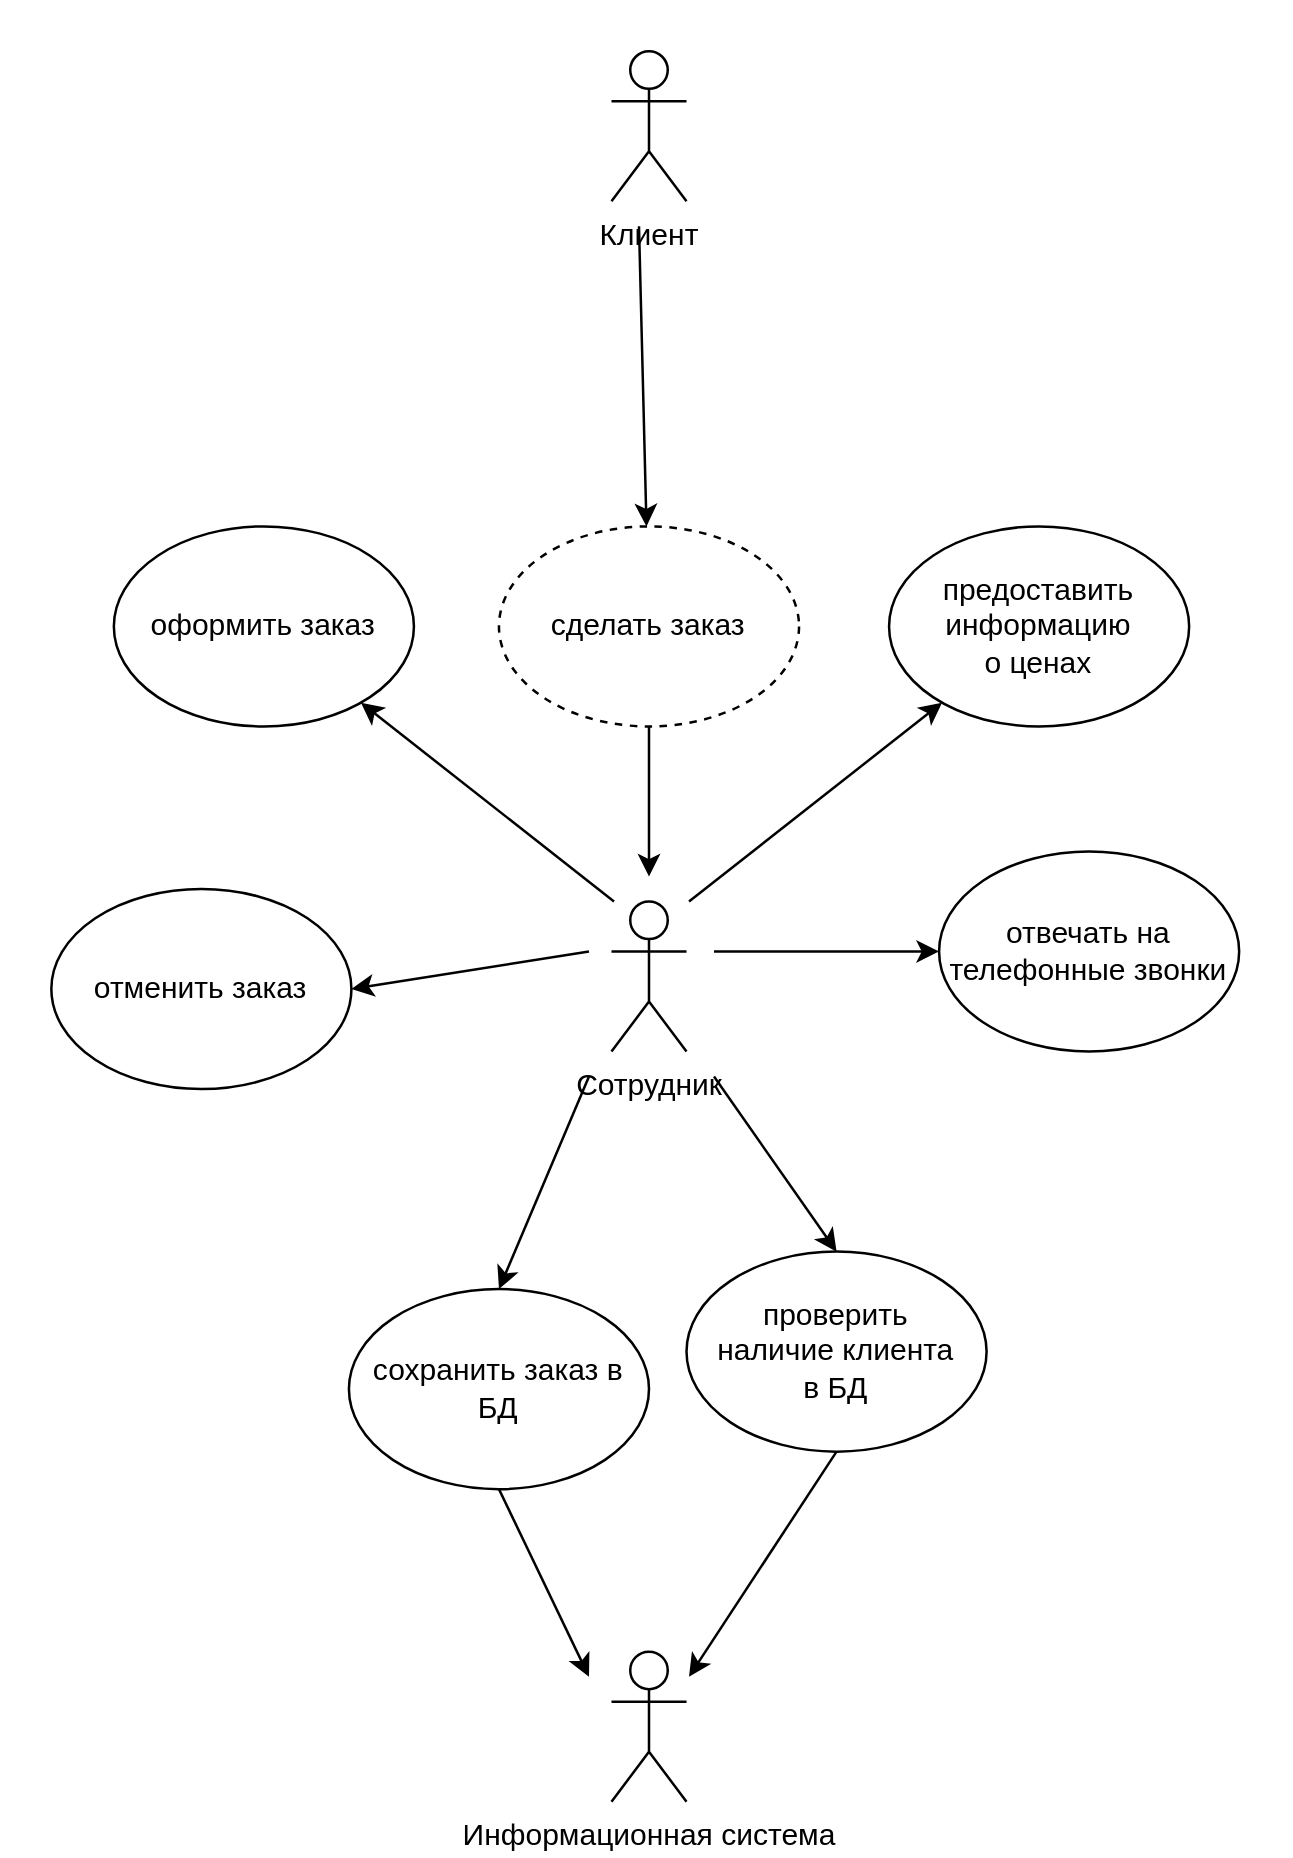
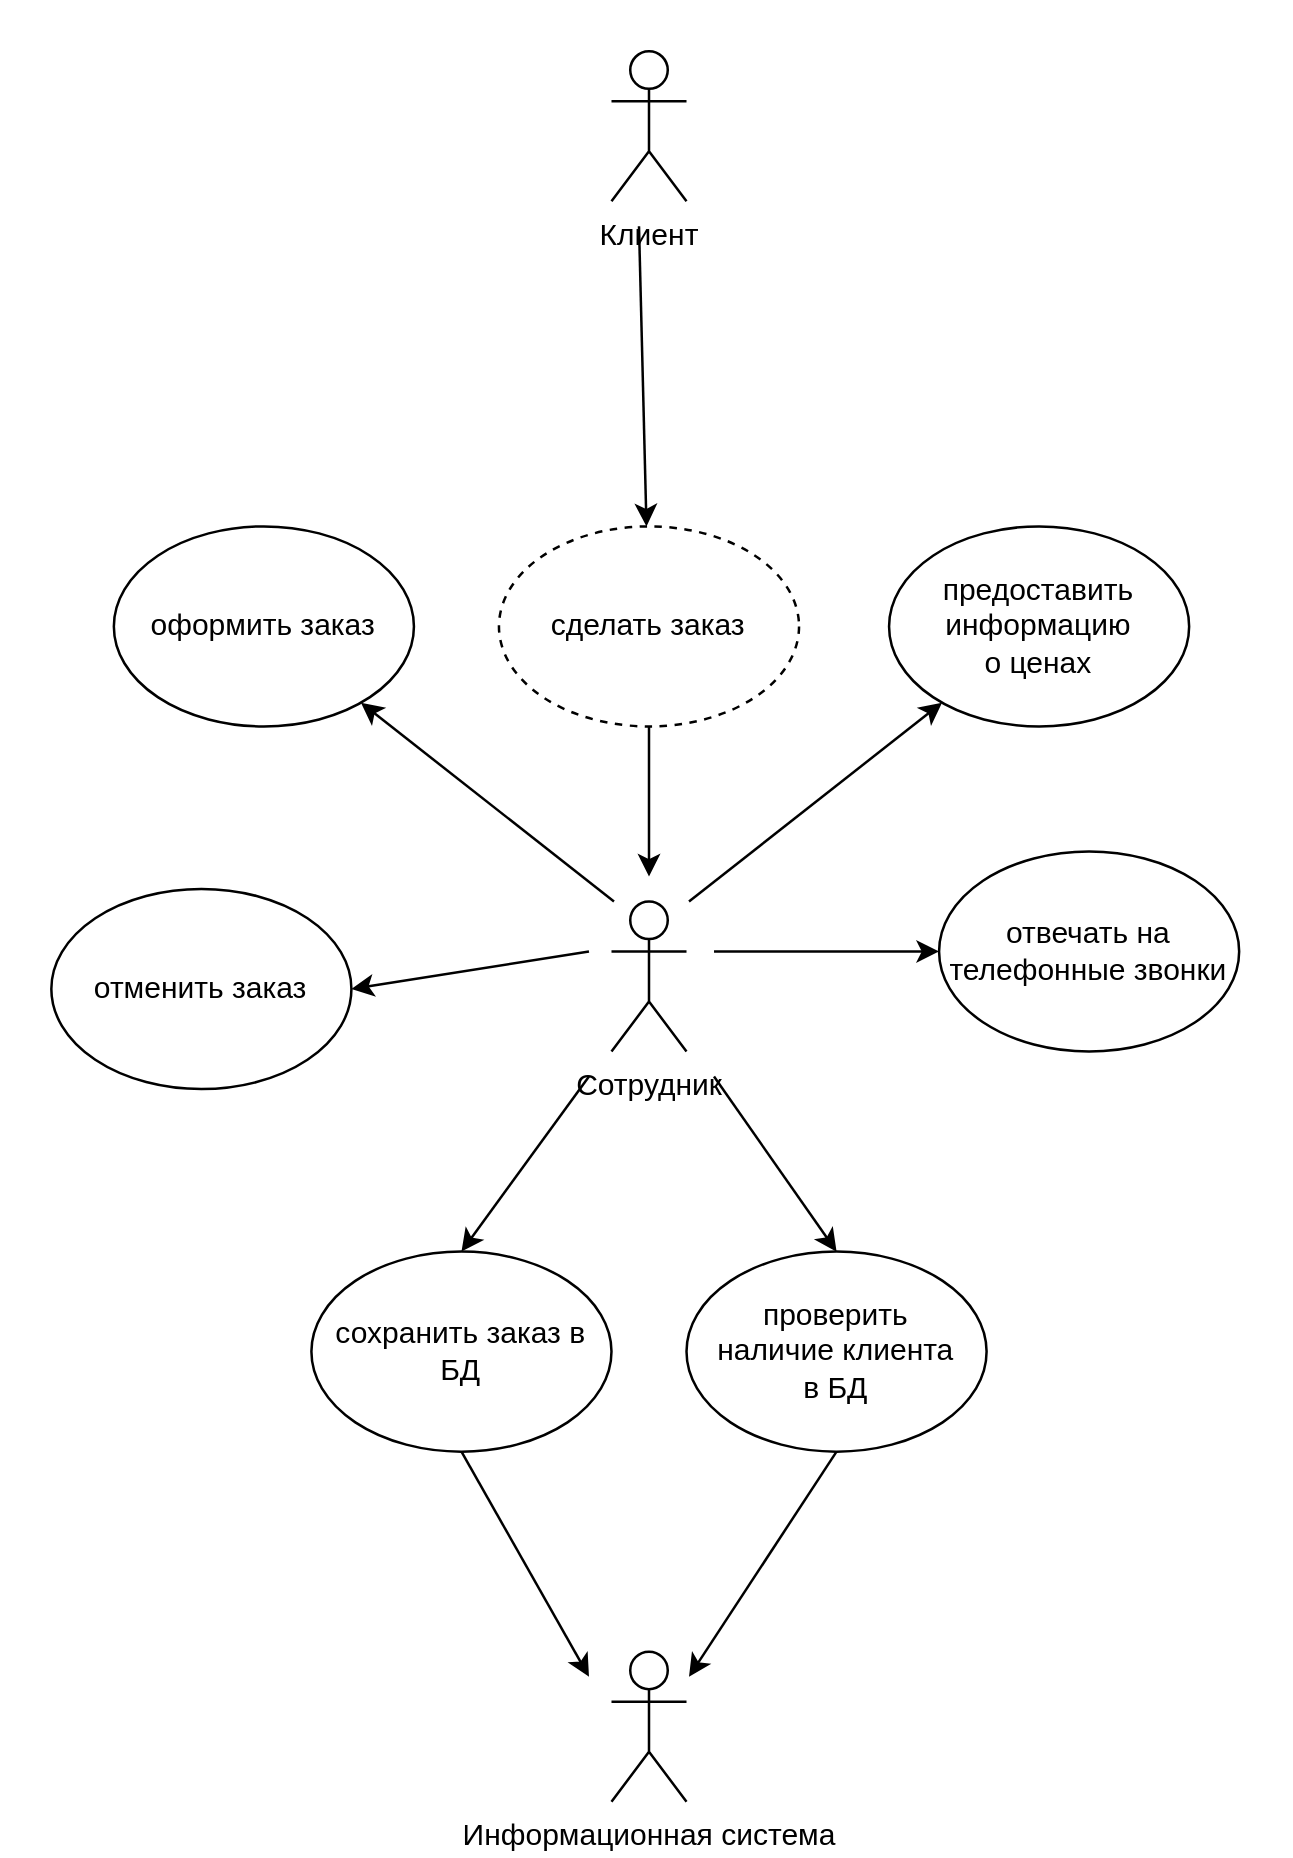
node "сохранить заказ в БД": moved (499, 1389) -> (461, 1351)
